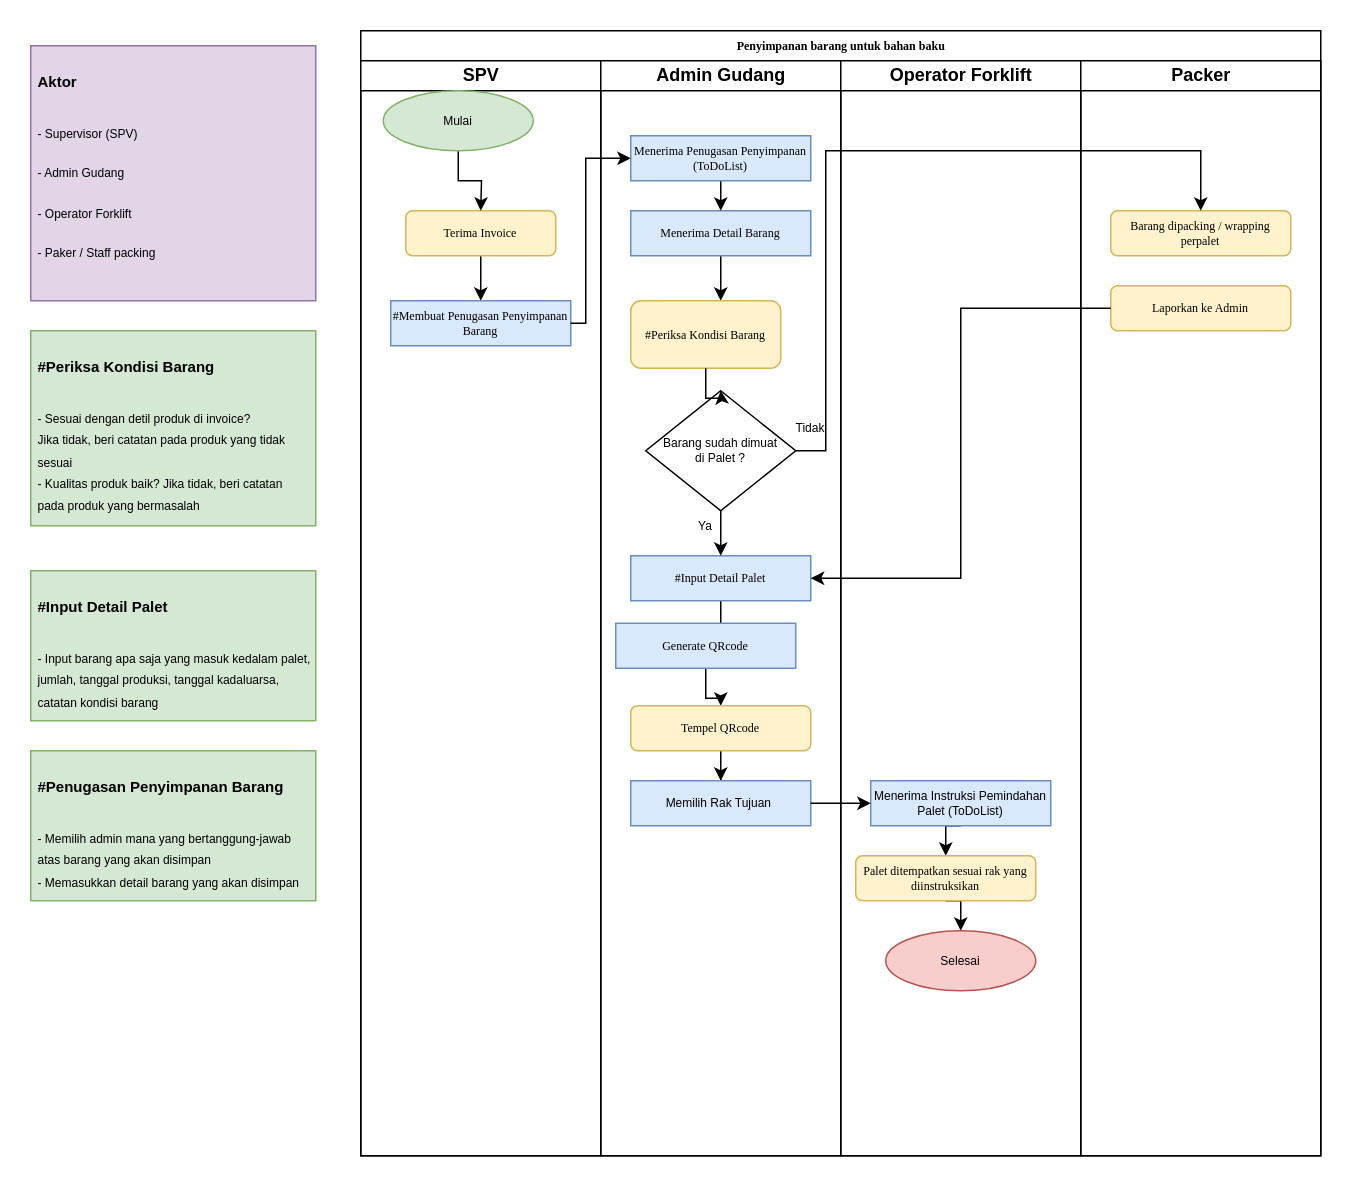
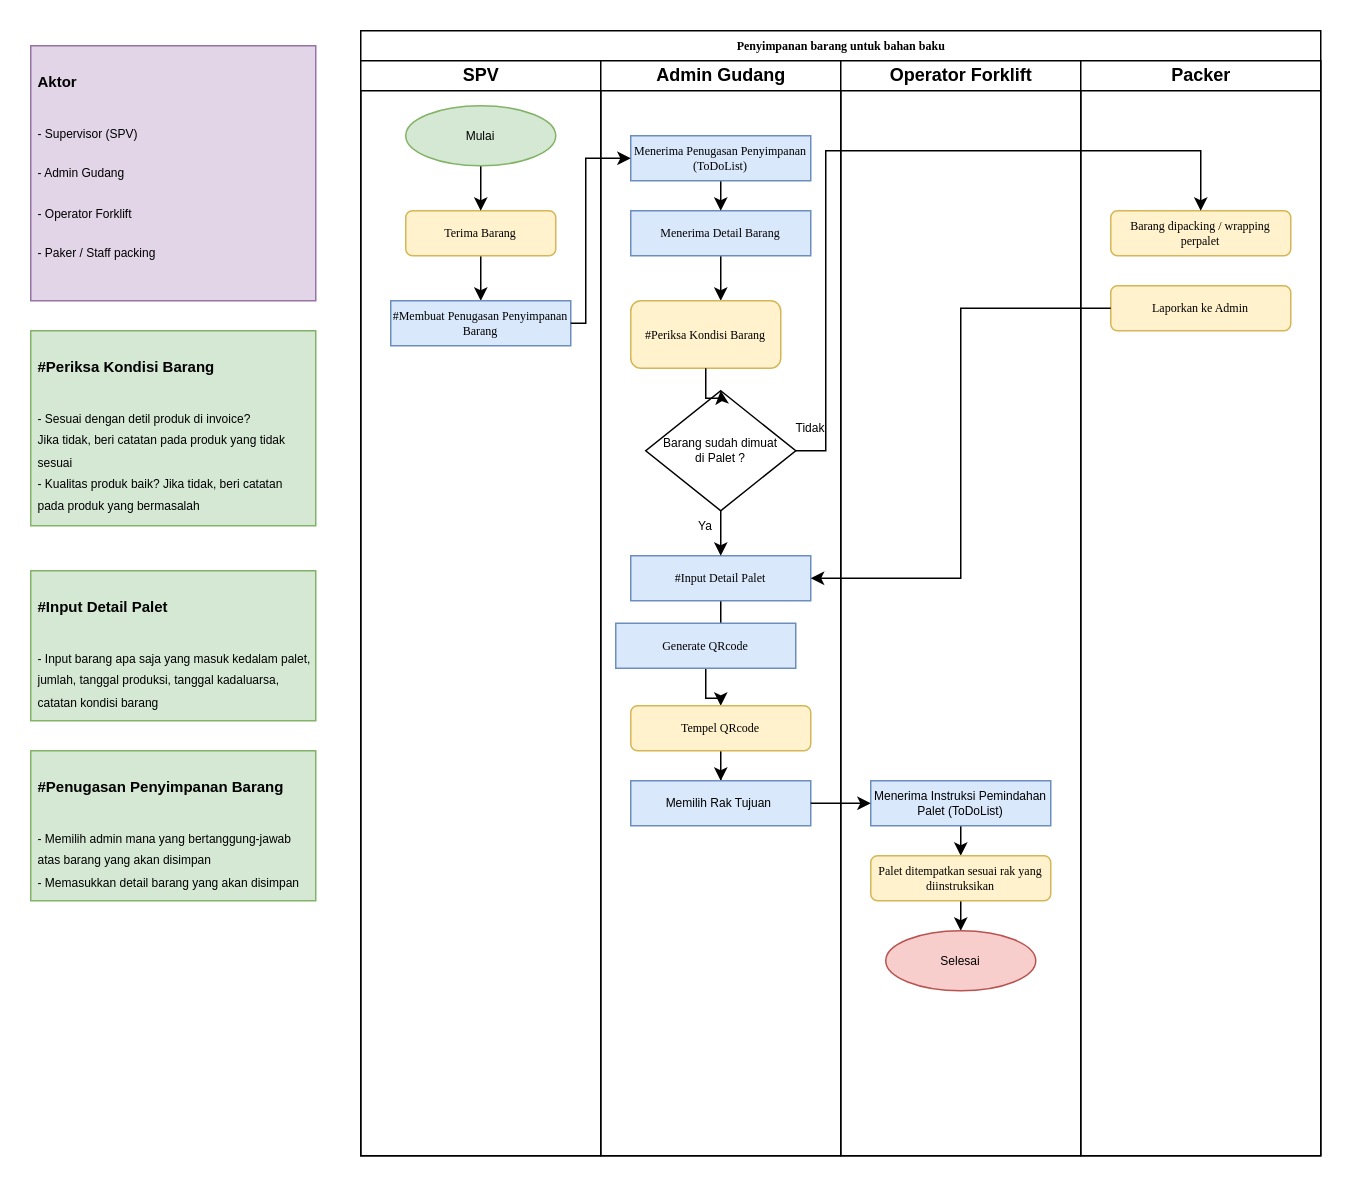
node "Mulai": moved (458, 121) -> (481, 136)
node "Terima Invoice": label "Terima Invoice" -> "Terima Barang"
node "Palet ditempatkan sesuai rak yang diinstruksikan": moved (946, 878) -> (961, 878)
